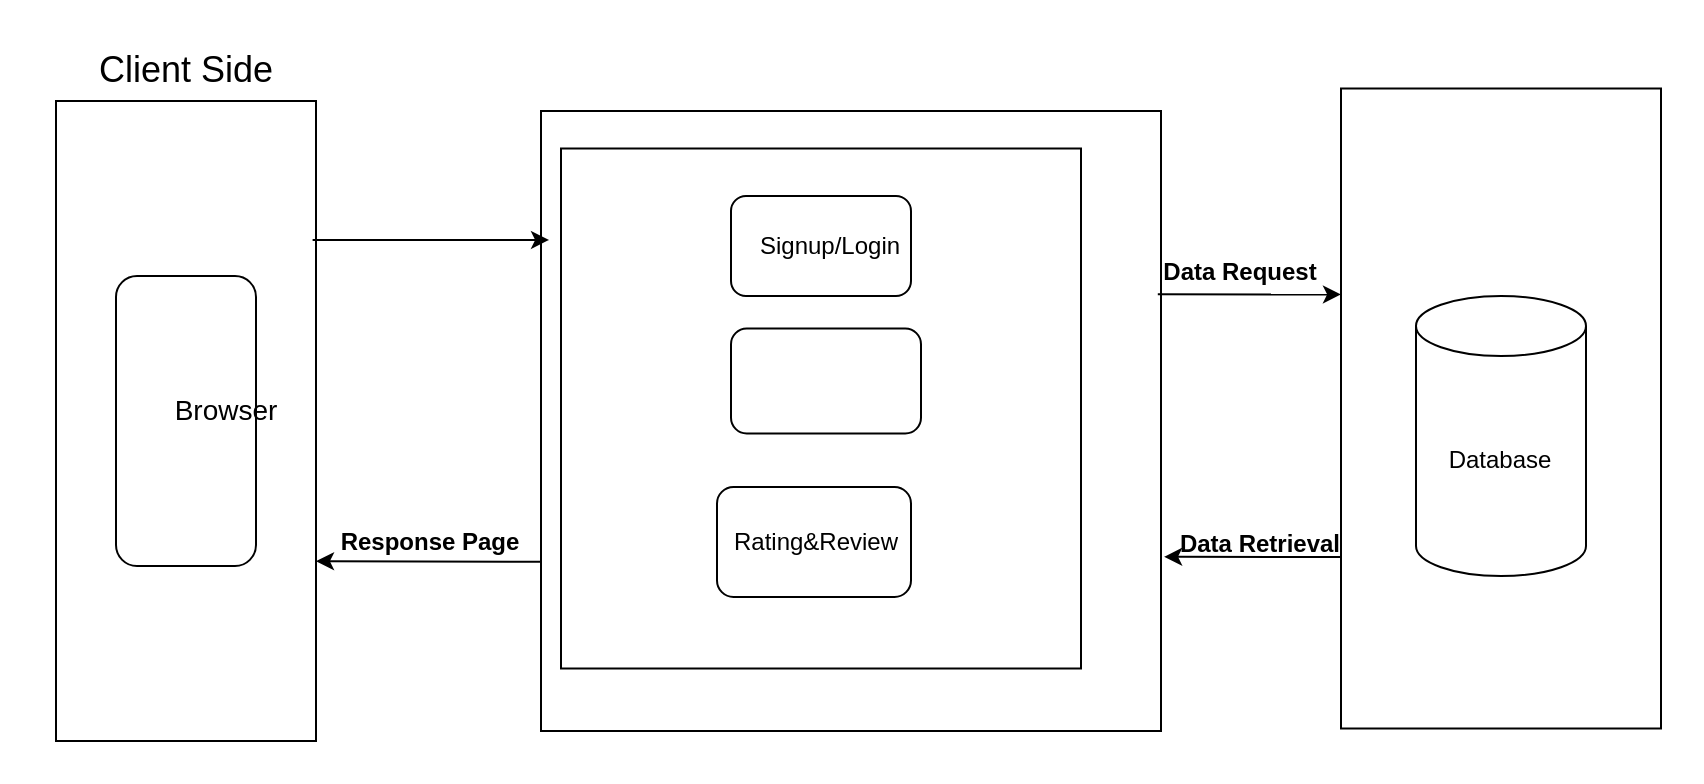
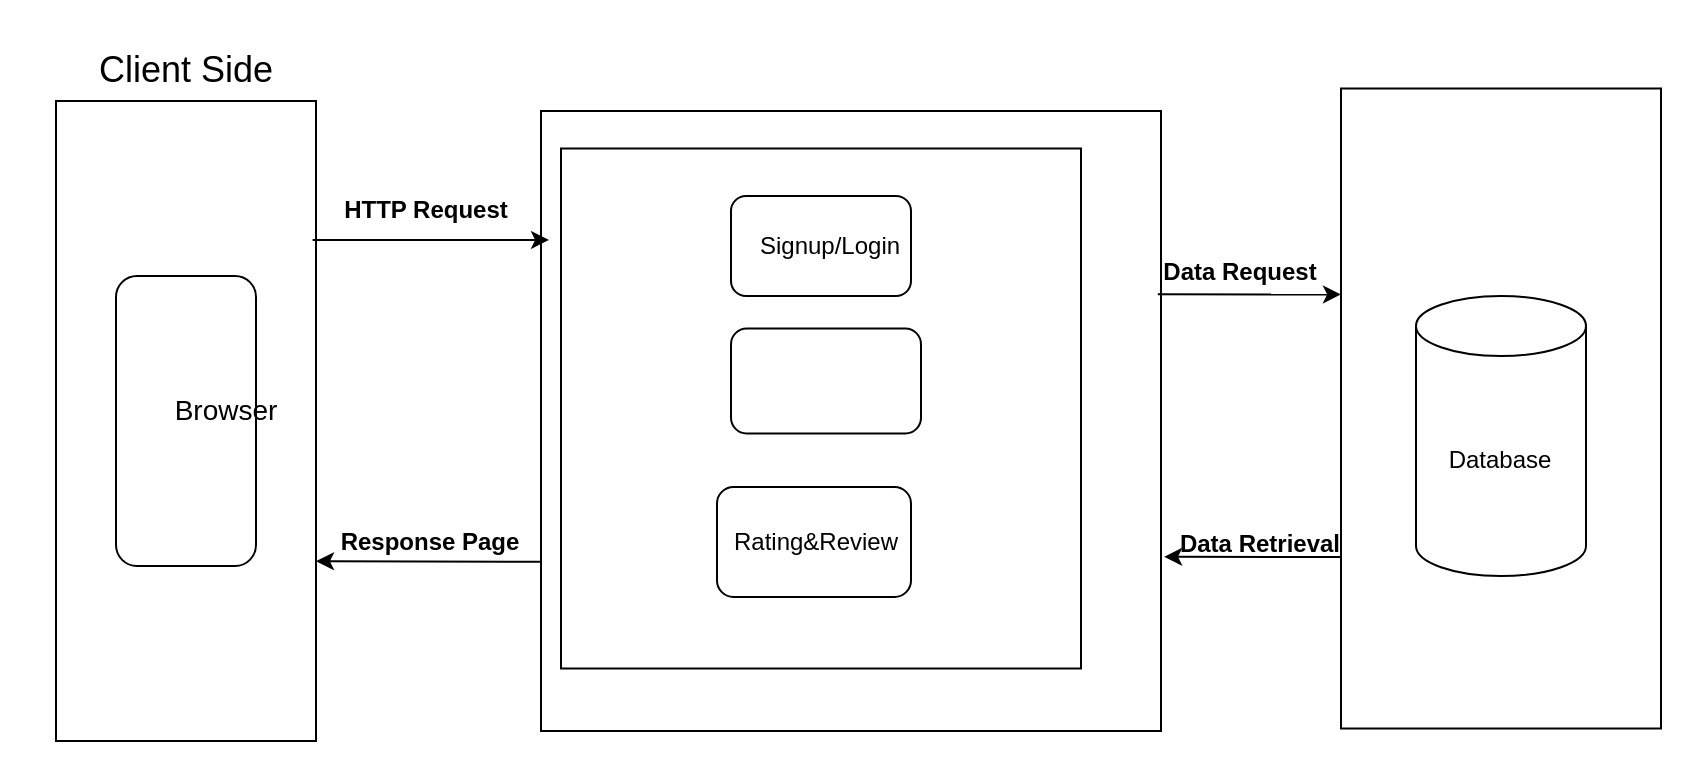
node "HTTP Request": added
